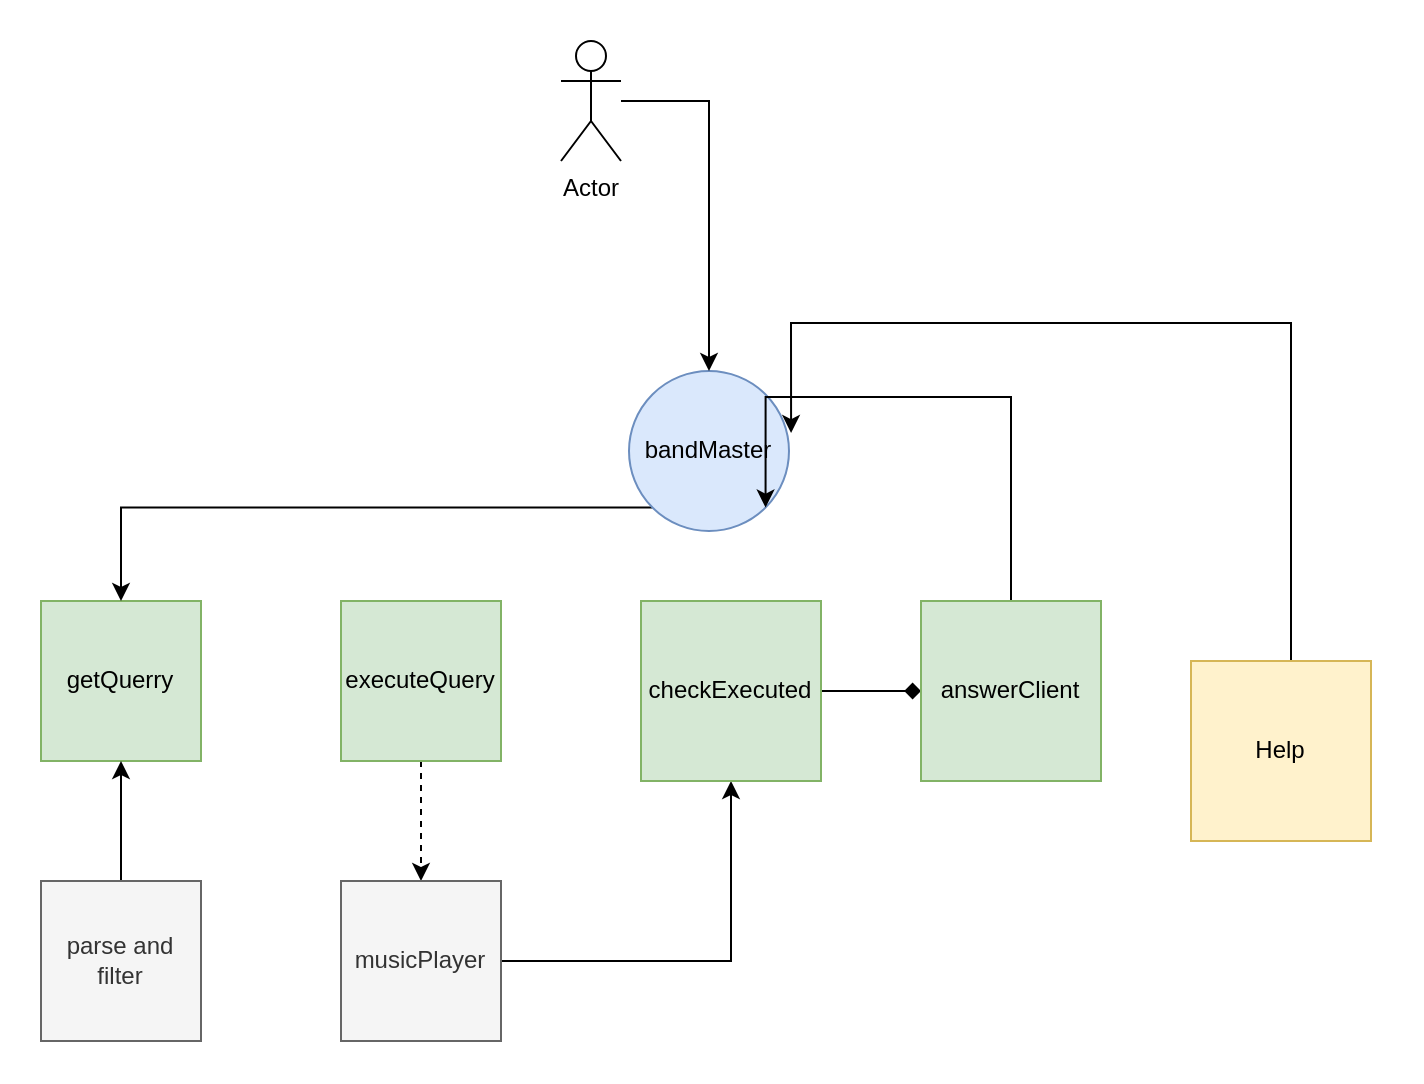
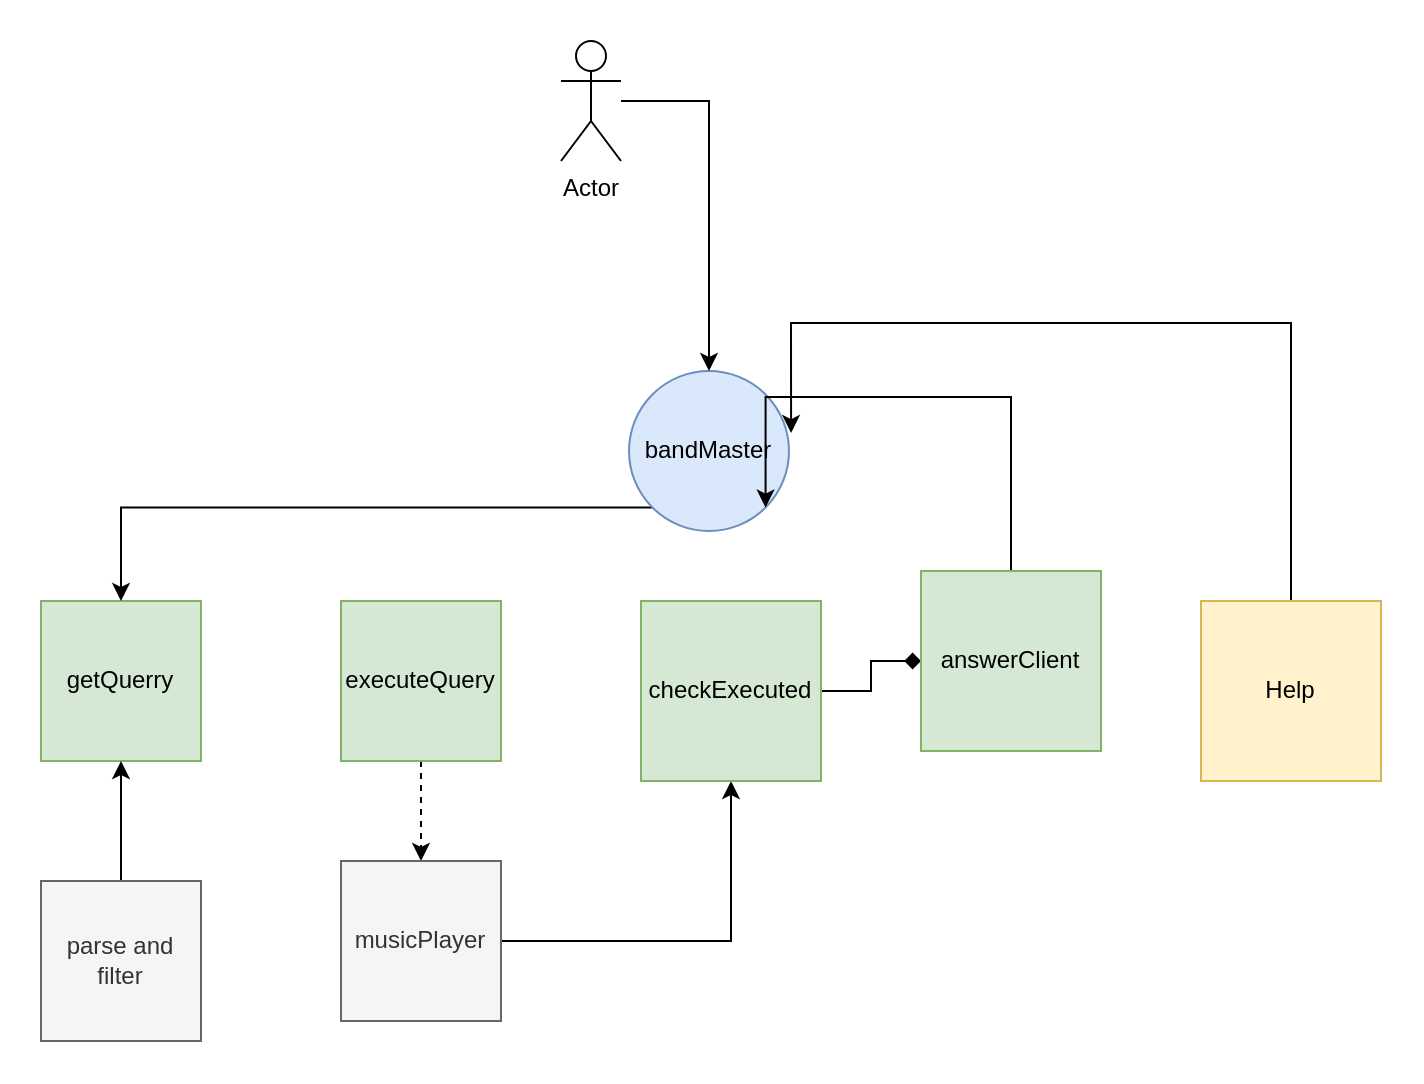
node "answerClient": moved (1011, 691) -> (1011, 661)
node "Help": moved (1281, 751) -> (1291, 691)
node "musicPlayer": moved (421, 961) -> (421, 941)
